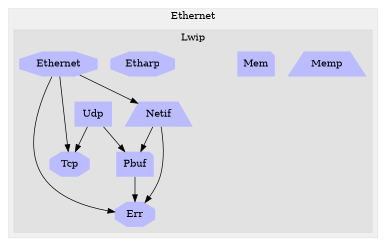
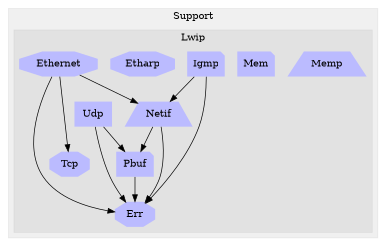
cluster "Ethernet": label "Ethernet" -> "Support"
node "Igmp": added
edge "Udp" -> "Tcp": now "Udp" -> "Err"
